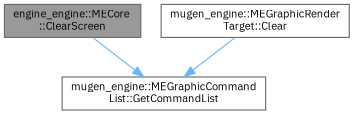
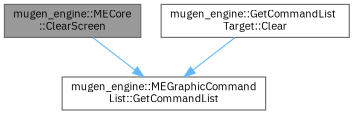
node "engine_engine::MECore ::ClearScreen": label "engine_engine::MECore ::ClearScreen" -> "mugen_engine::MECore ::ClearScreen"
node "mugen_engine::MEGraphicRender Target::Clear": label "mugen_engine::MEGraphicRender Target::Clear" -> "mugen_engine::GetCommandList Target::Clear"
